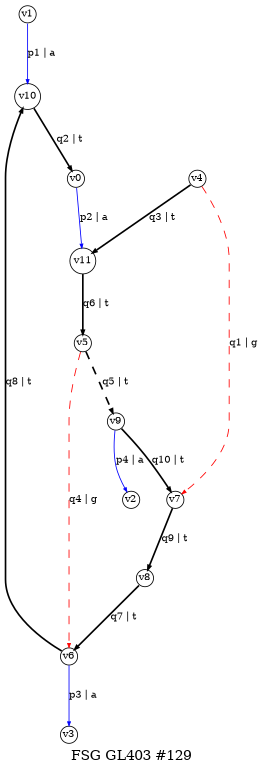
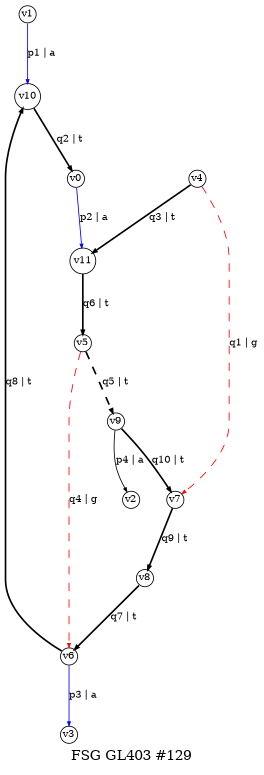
edge "v9" -> "v2": color blue -> black
